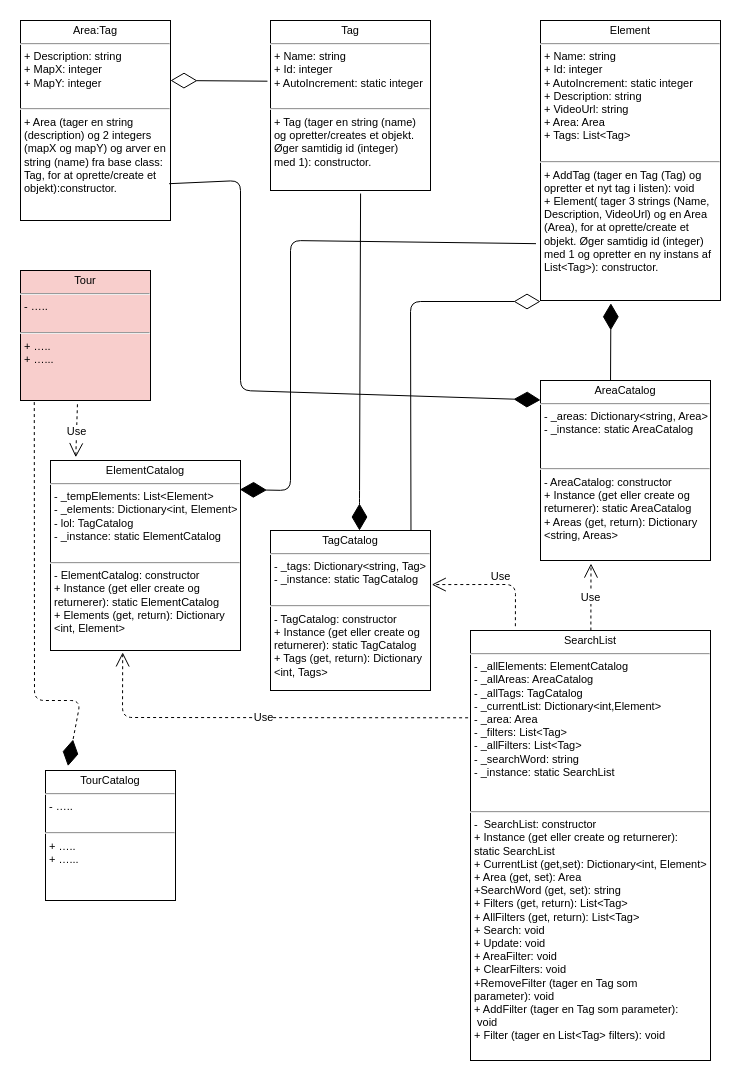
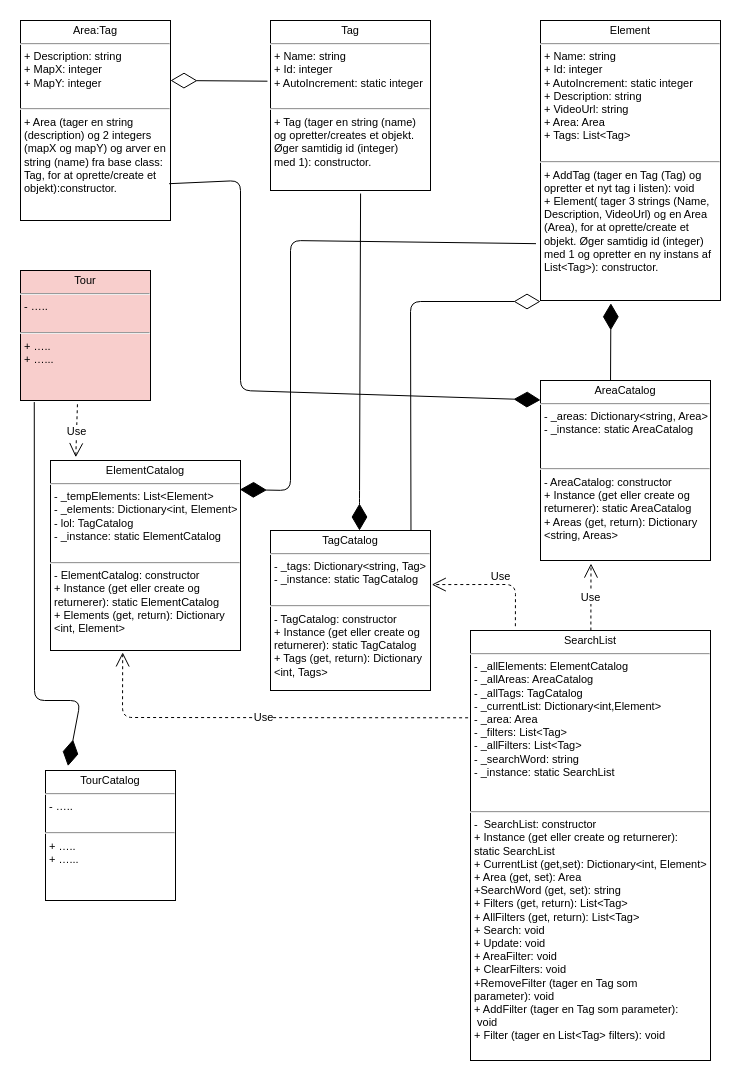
edge "Tour - ….. + …..+ …..." -> "TourCatalog - ….. + …..+ …...": style dashed -> solid
